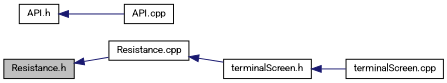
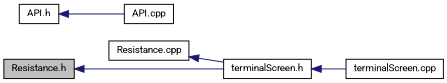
edge "Resistance.cpp" -> "Resistance.h": now "terminalScreen.h" -> "Resistance.h"
